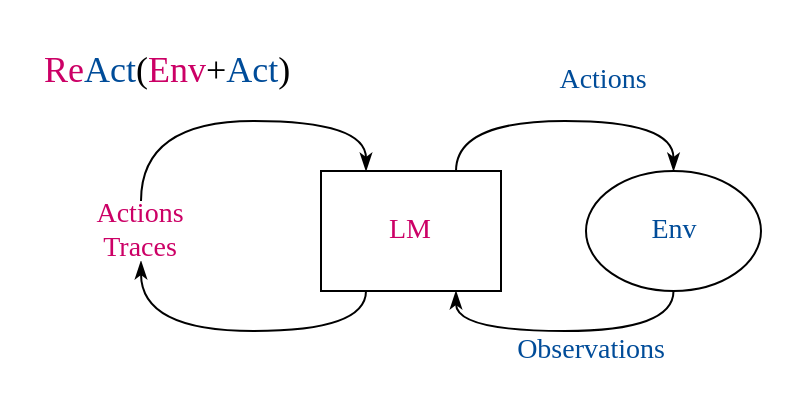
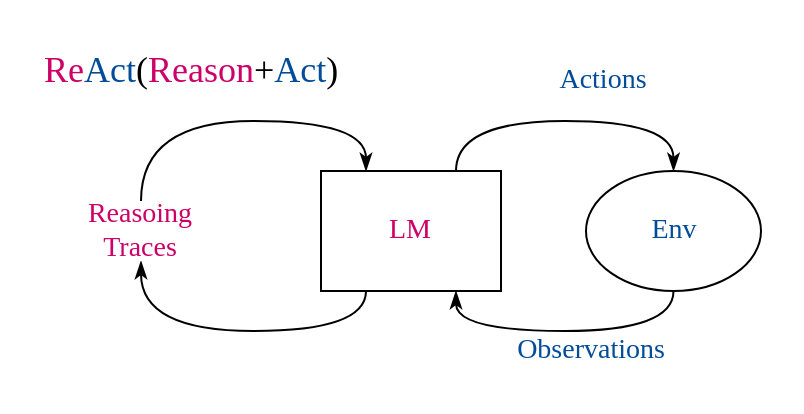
node "ReAct(Env+Act)": label "ReAct(Env+Act)" -> "ReAct(Reason+Act)"
node "ActionsTraces": label "ActionsTraces" -> "ReasoingTraces"
